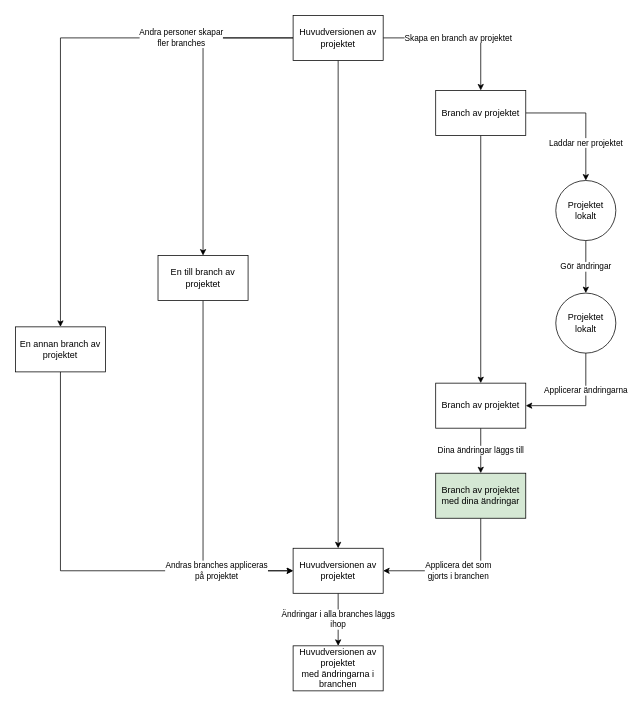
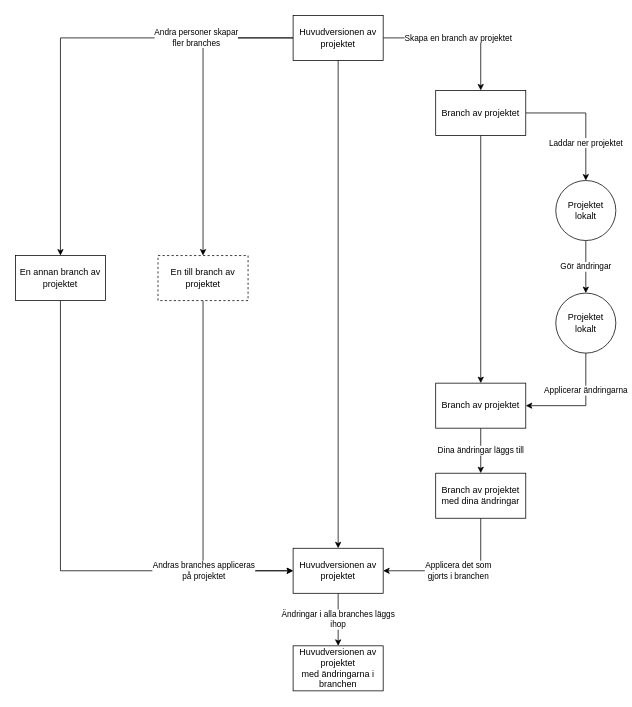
node "En till branch av projektet": style solid -> dashed
node "En annan branch av projektet": moved (60, 349) -> (60, 278)
node "Branch av projektet med dina ändringar": fillcolor #d5e8d4 -> #ffffff
